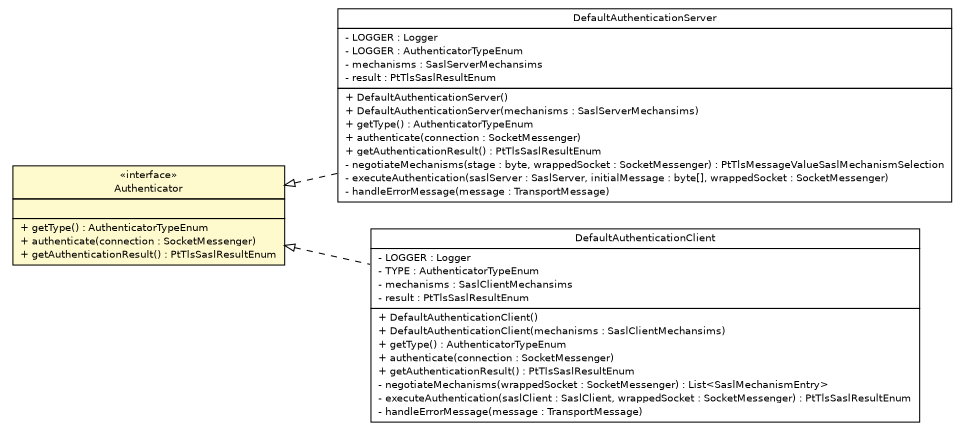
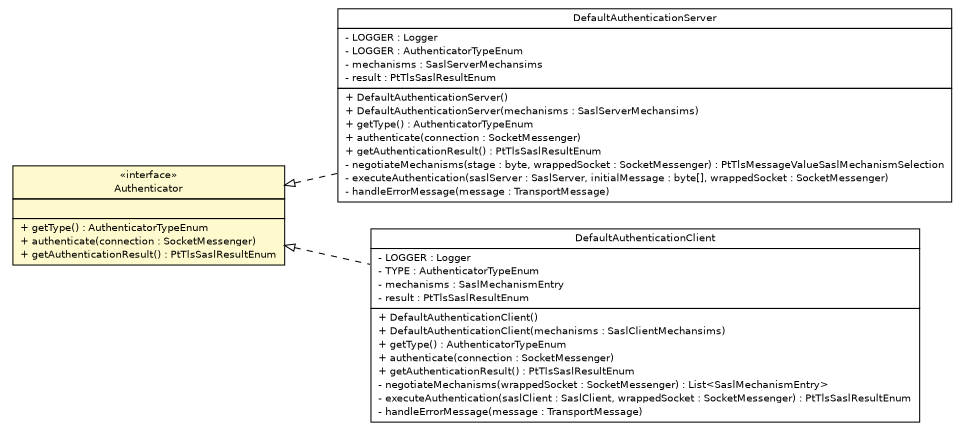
node "DefaultAuthenticationClient": text "- mechanisms : SaslClientMechansims" -> "- mechanisms : SaslMechanismEntry"
